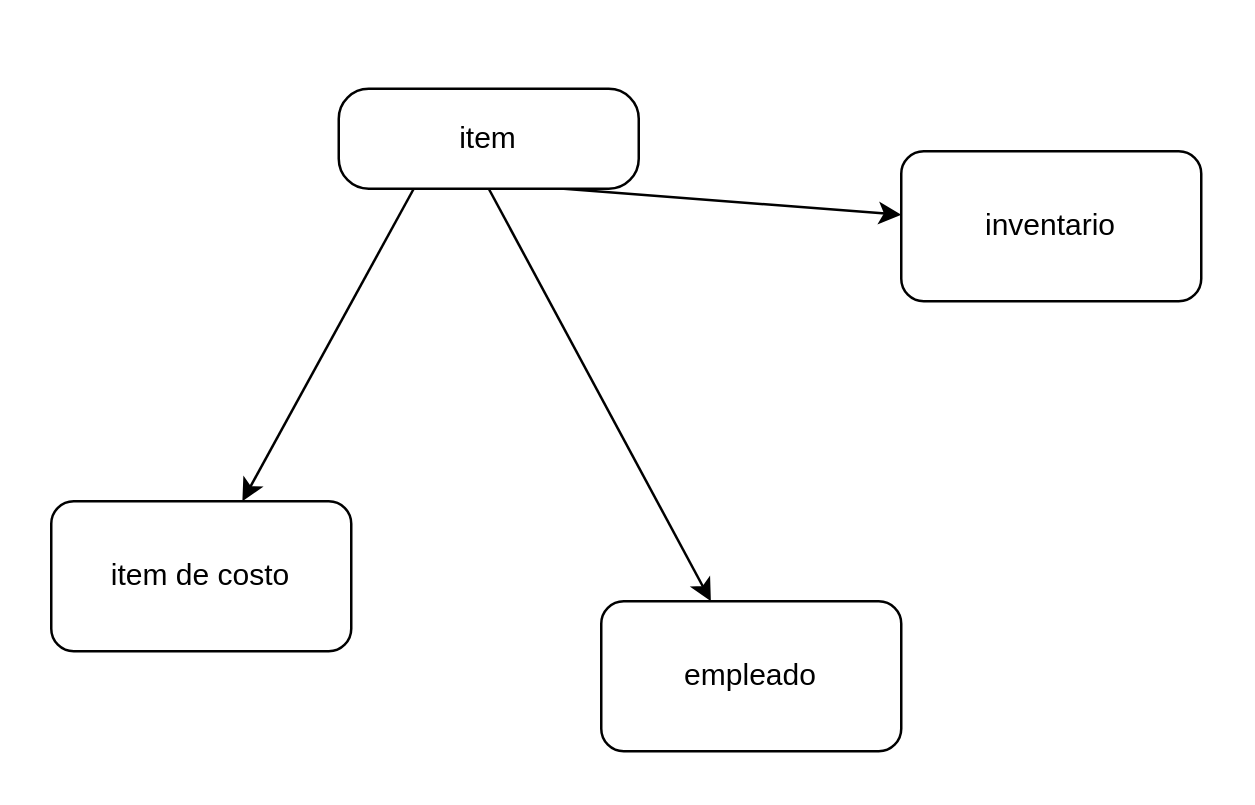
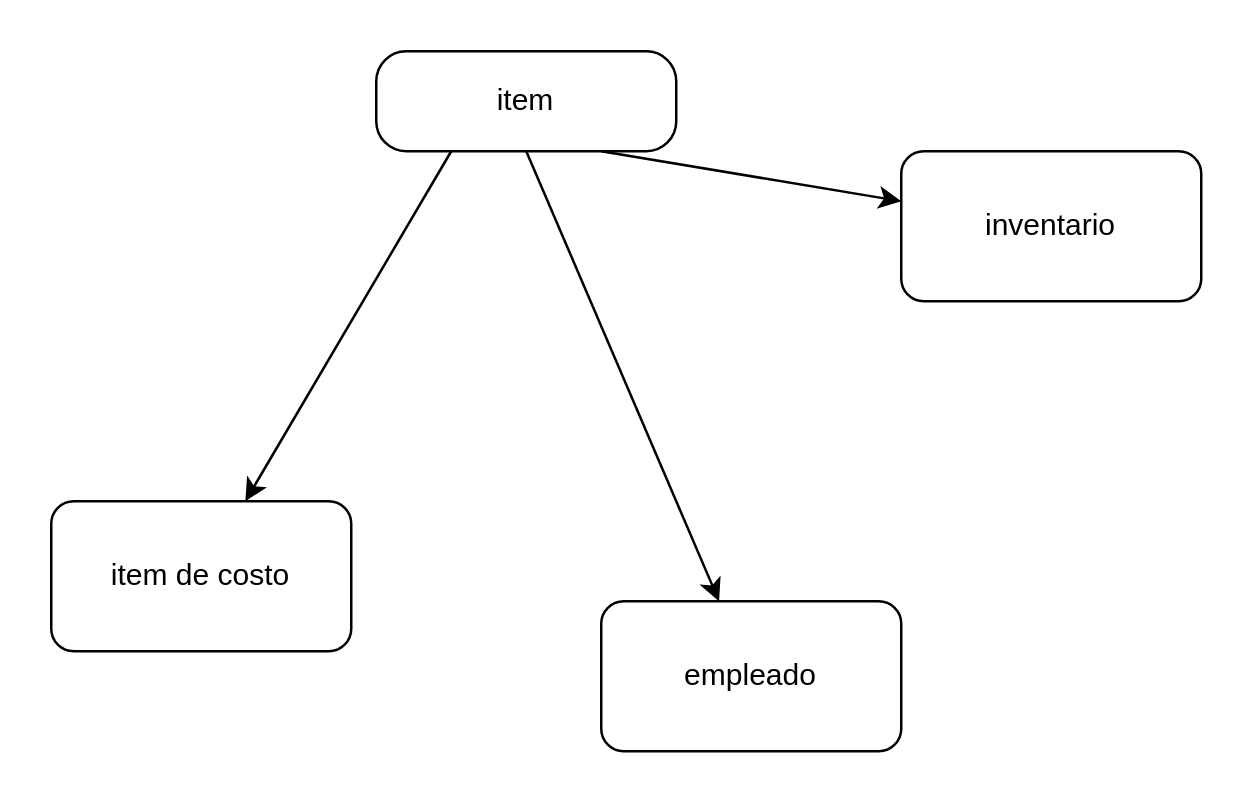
node "item": moved (489, 139) -> (526, 101)
